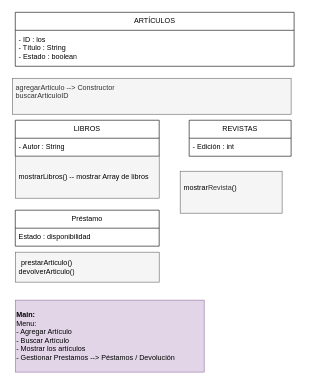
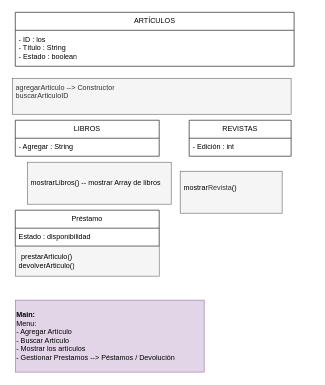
node "- Autor : String": label "- Autor : String" -> "- Agregar : String"
node "mostrarLibros() -- mostrar Array de libros": moved (87, 177) -> (99, 183)
node "prestarArticulo() devolverArticulo()": moved (87, 267) -> (87, 261)
